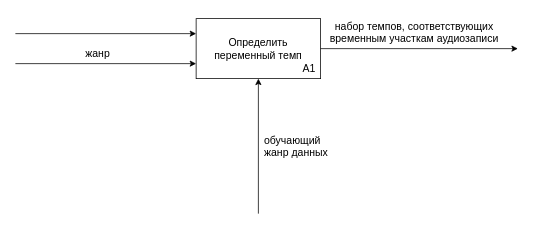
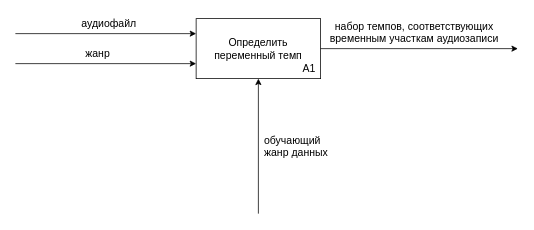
node "аудиофайл": added
